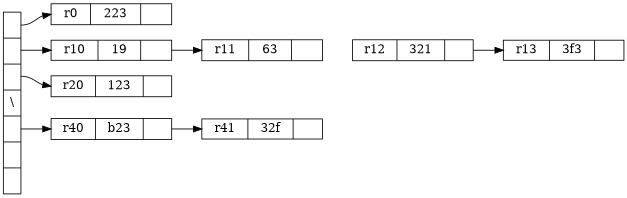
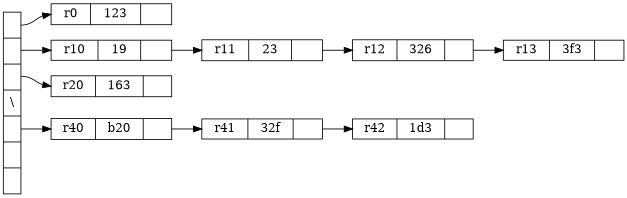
node "r0": text "223" -> "123"
node "r11": text "63" -> "23"
edge "r11" -> "r12": added
node "r12": text "321" -> "326"
node "r20": text "123" -> "163"
node "r40": text "b23" -> "b20"
node "r42": added
